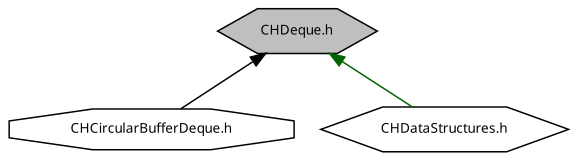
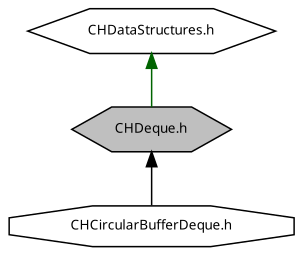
edge "CHDataStructures.h" -> "CHDeque.h": reversed
